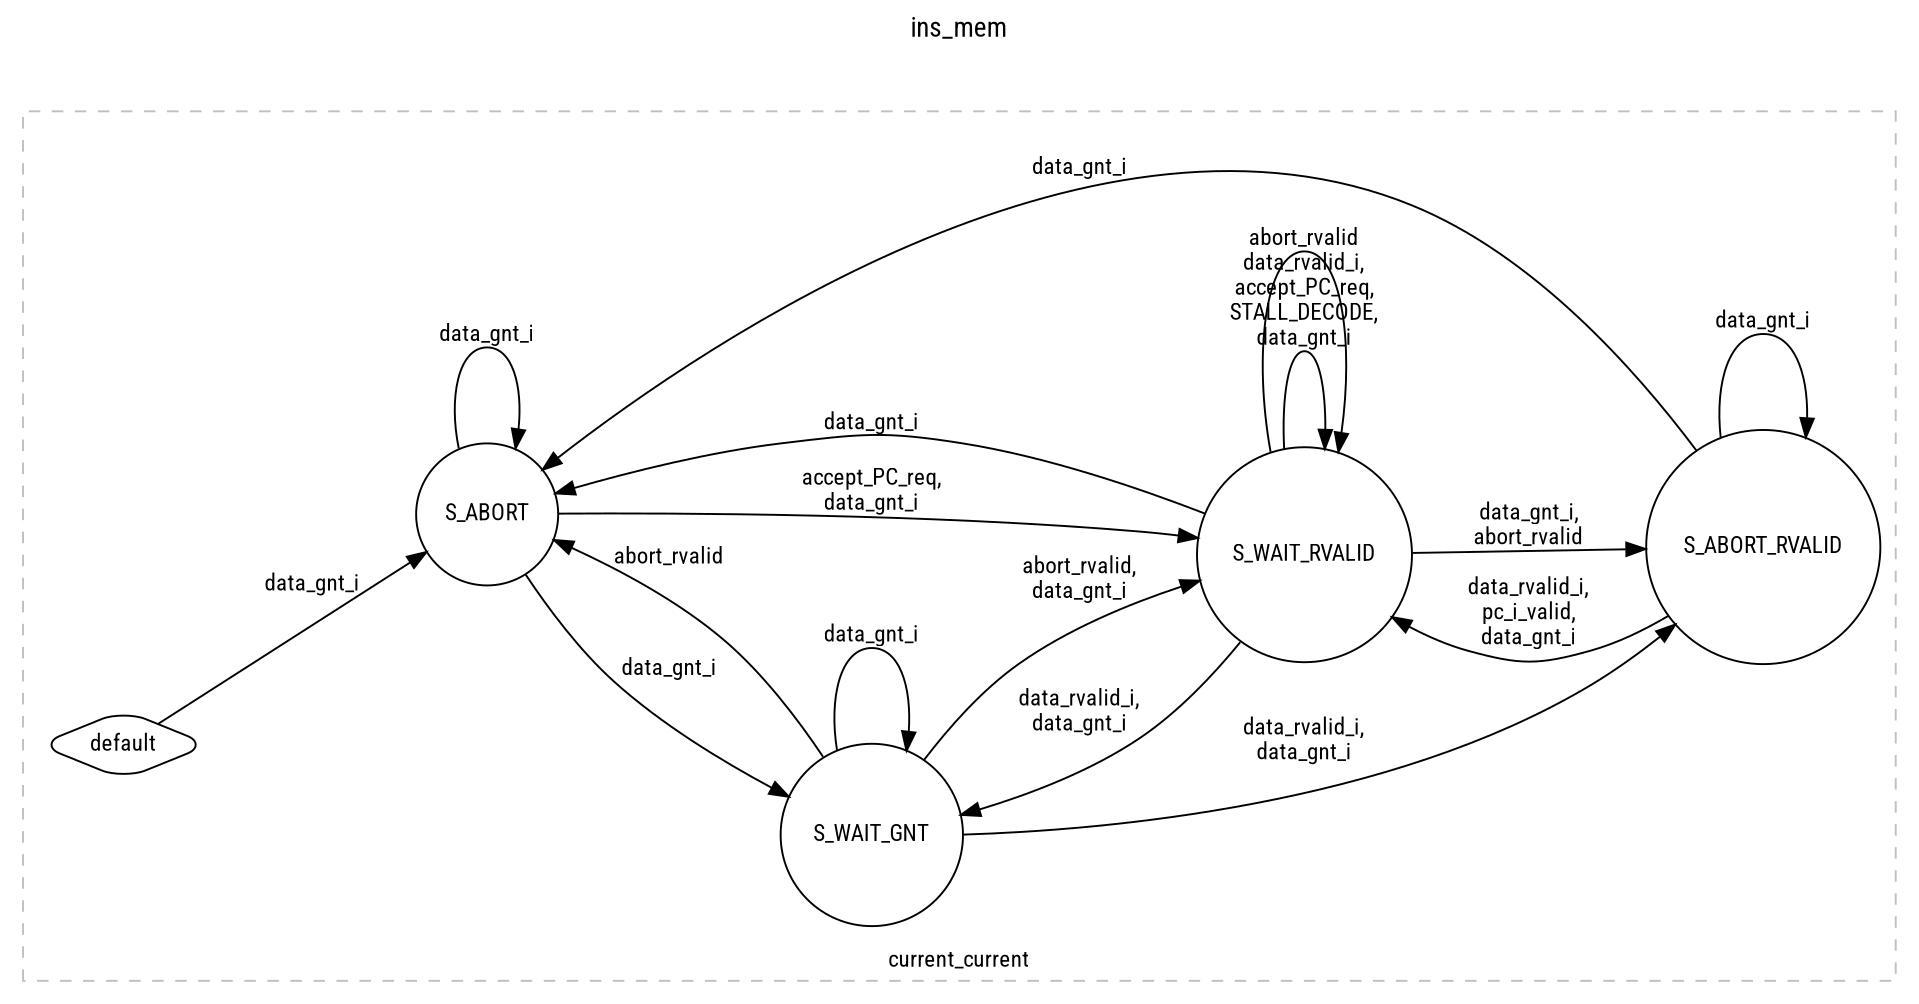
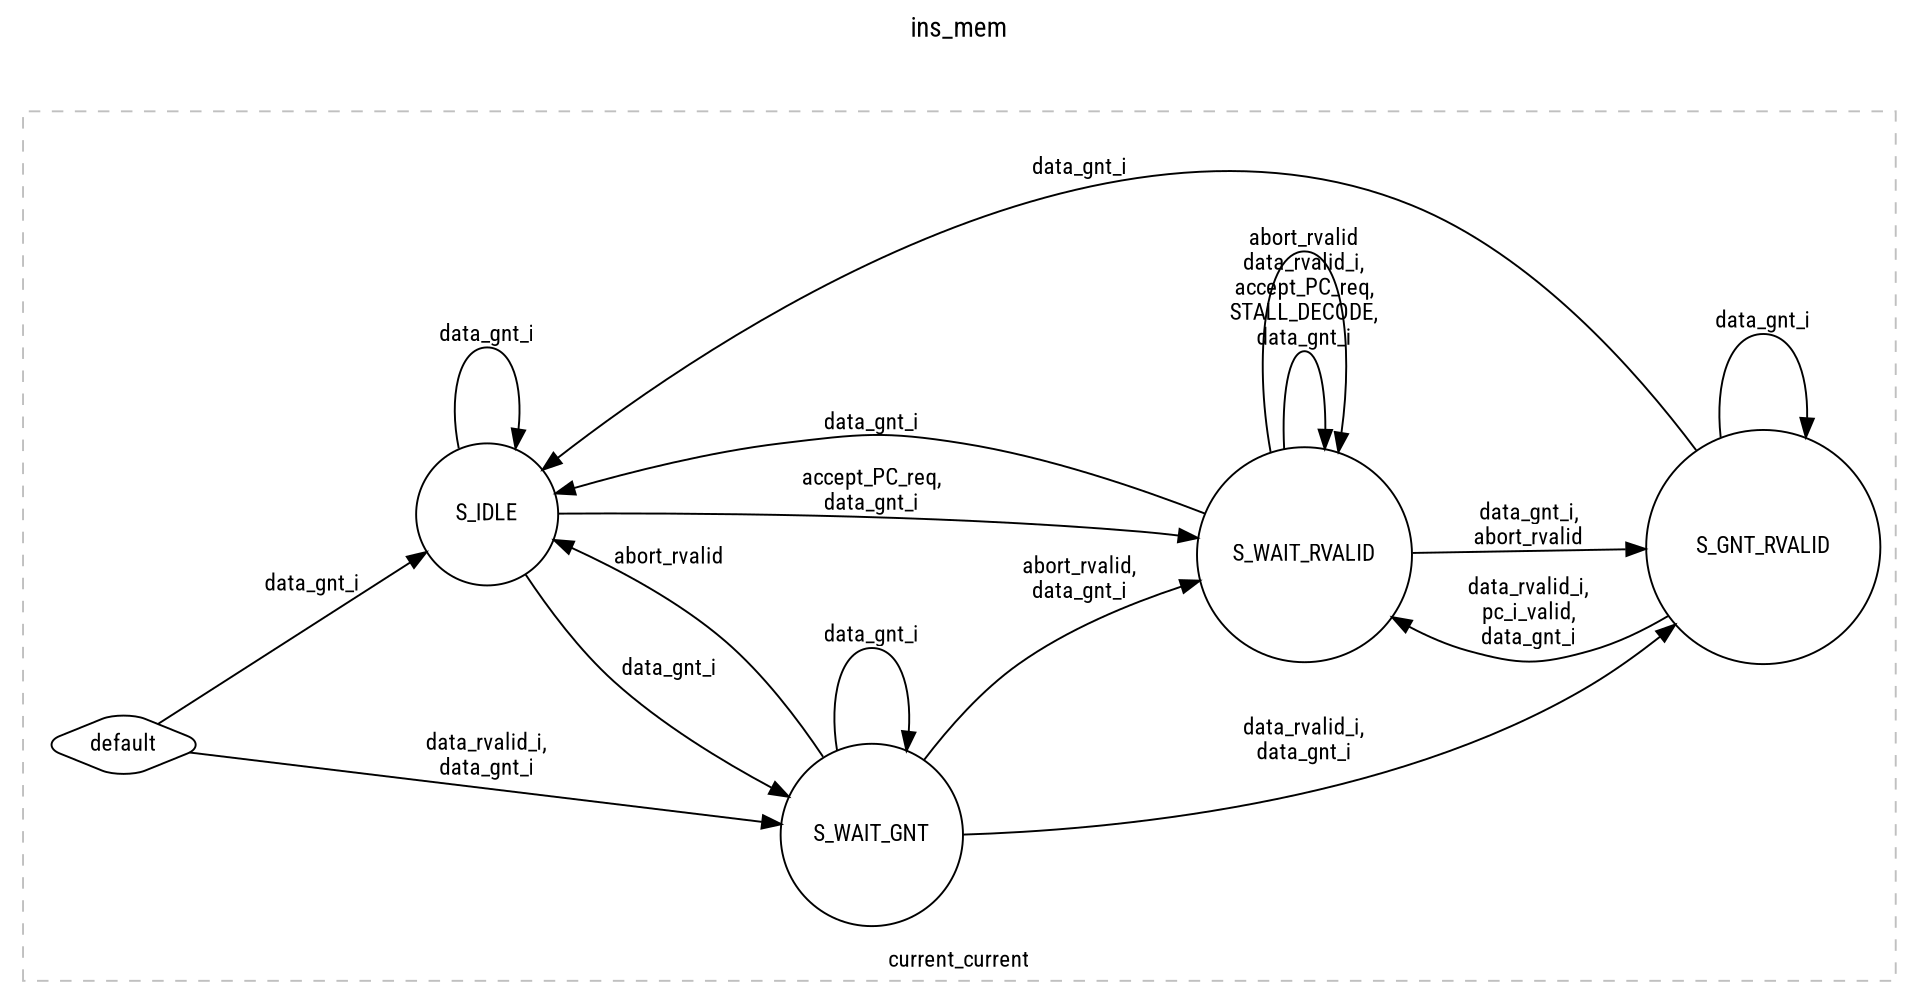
node "S_ABORT": label "S_ABORT" -> "S_IDLE"
node "S_ABORT_RVALID": label "S_ABORT_RVALID" -> "S_GNT_RVALID"
edge "S_WAIT_RVALID" -> "S_WAIT_GNT": now "default" -> "S_WAIT_GNT"
